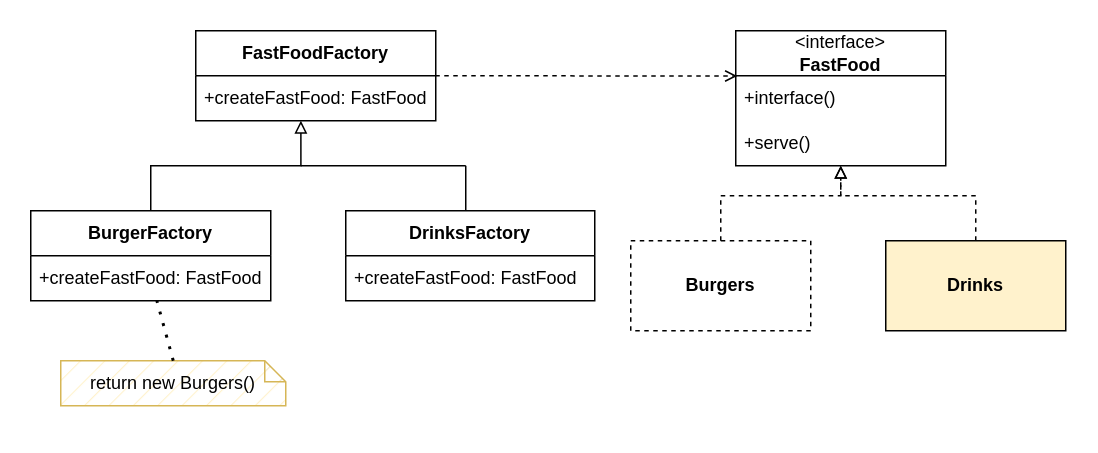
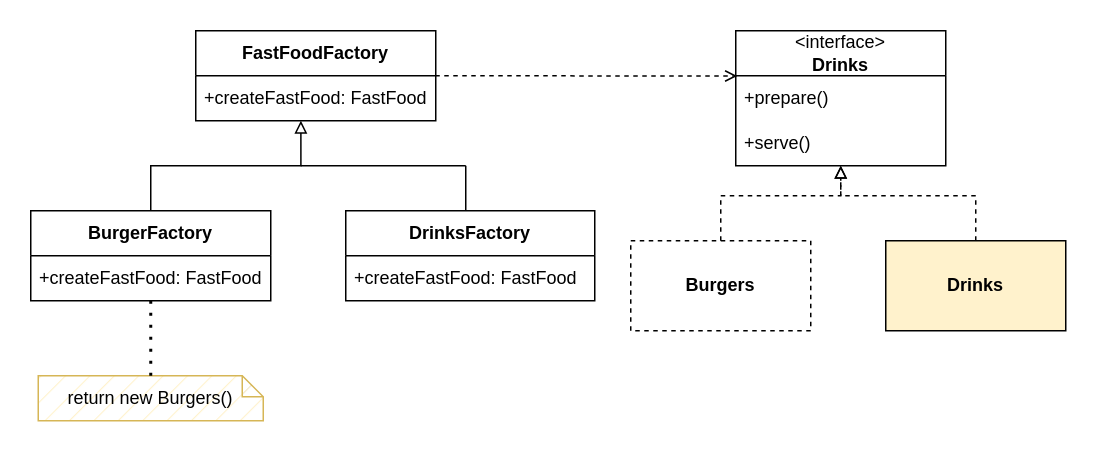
node "<interface> FastFood": label "<interface> FastFood" -> "<interface> Drinks"
node "+interface()": label "+interface()" -> "+prepare()"
node "return new Burgers()": moved (173, 383) -> (151, 398)
